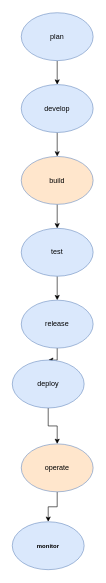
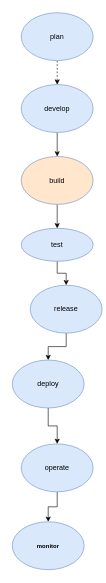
edge "plan" -> "develop": style solid -> dashed
node "test": size 72x48 -> 72x33
node "release": moved (57, 324) -> (66, 309)
node "operate": fillcolor #ffe6cc -> #dae8fc
